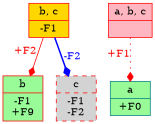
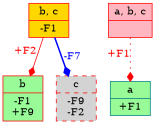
edge "b, c" -> "c": label "-F2" -> "-F7"
node "c": text "-F1" -> "-F9"
node "a": text "+F0" -> "+F1"
